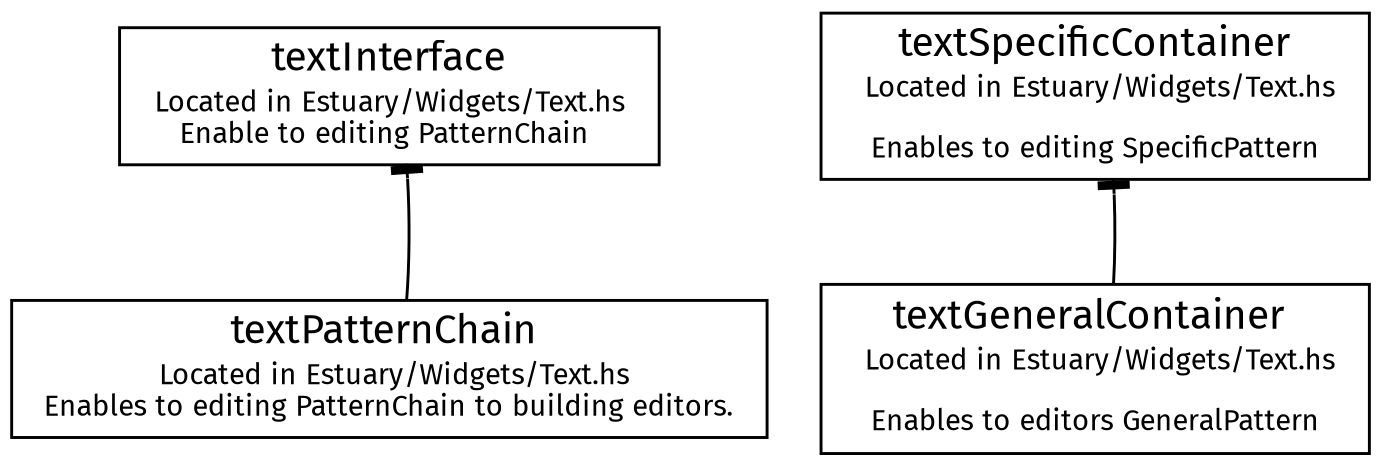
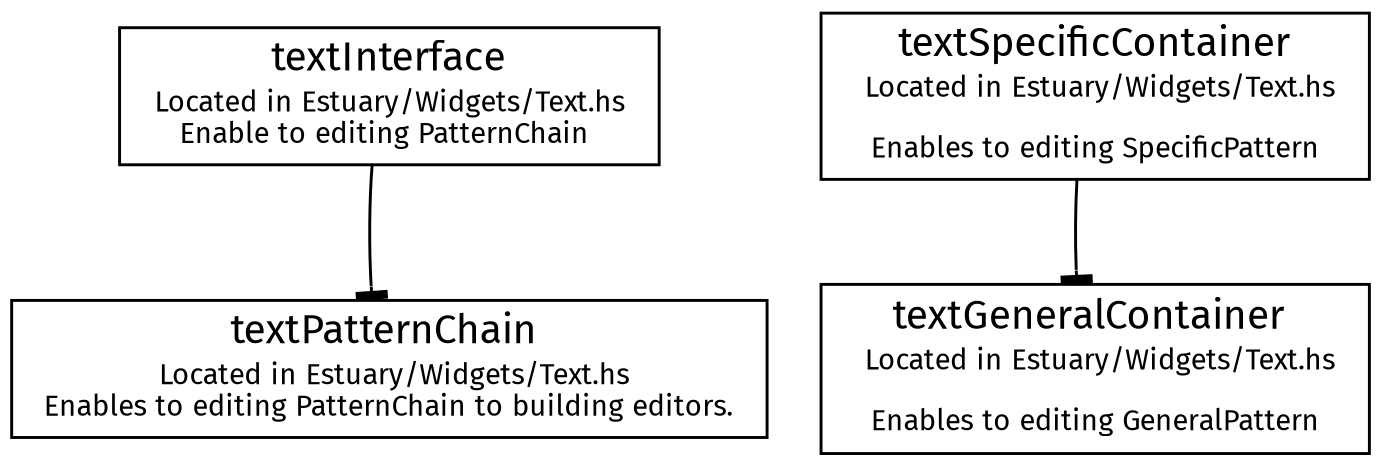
edge "textPatternChain" -> "textInterface": reversed
edge "textGeneralContainer" -> "textSpecificContainer": reversed
node "textGeneralContainer": text "Enables to editors GeneralPattern" -> "Enables to editing GeneralPattern"
